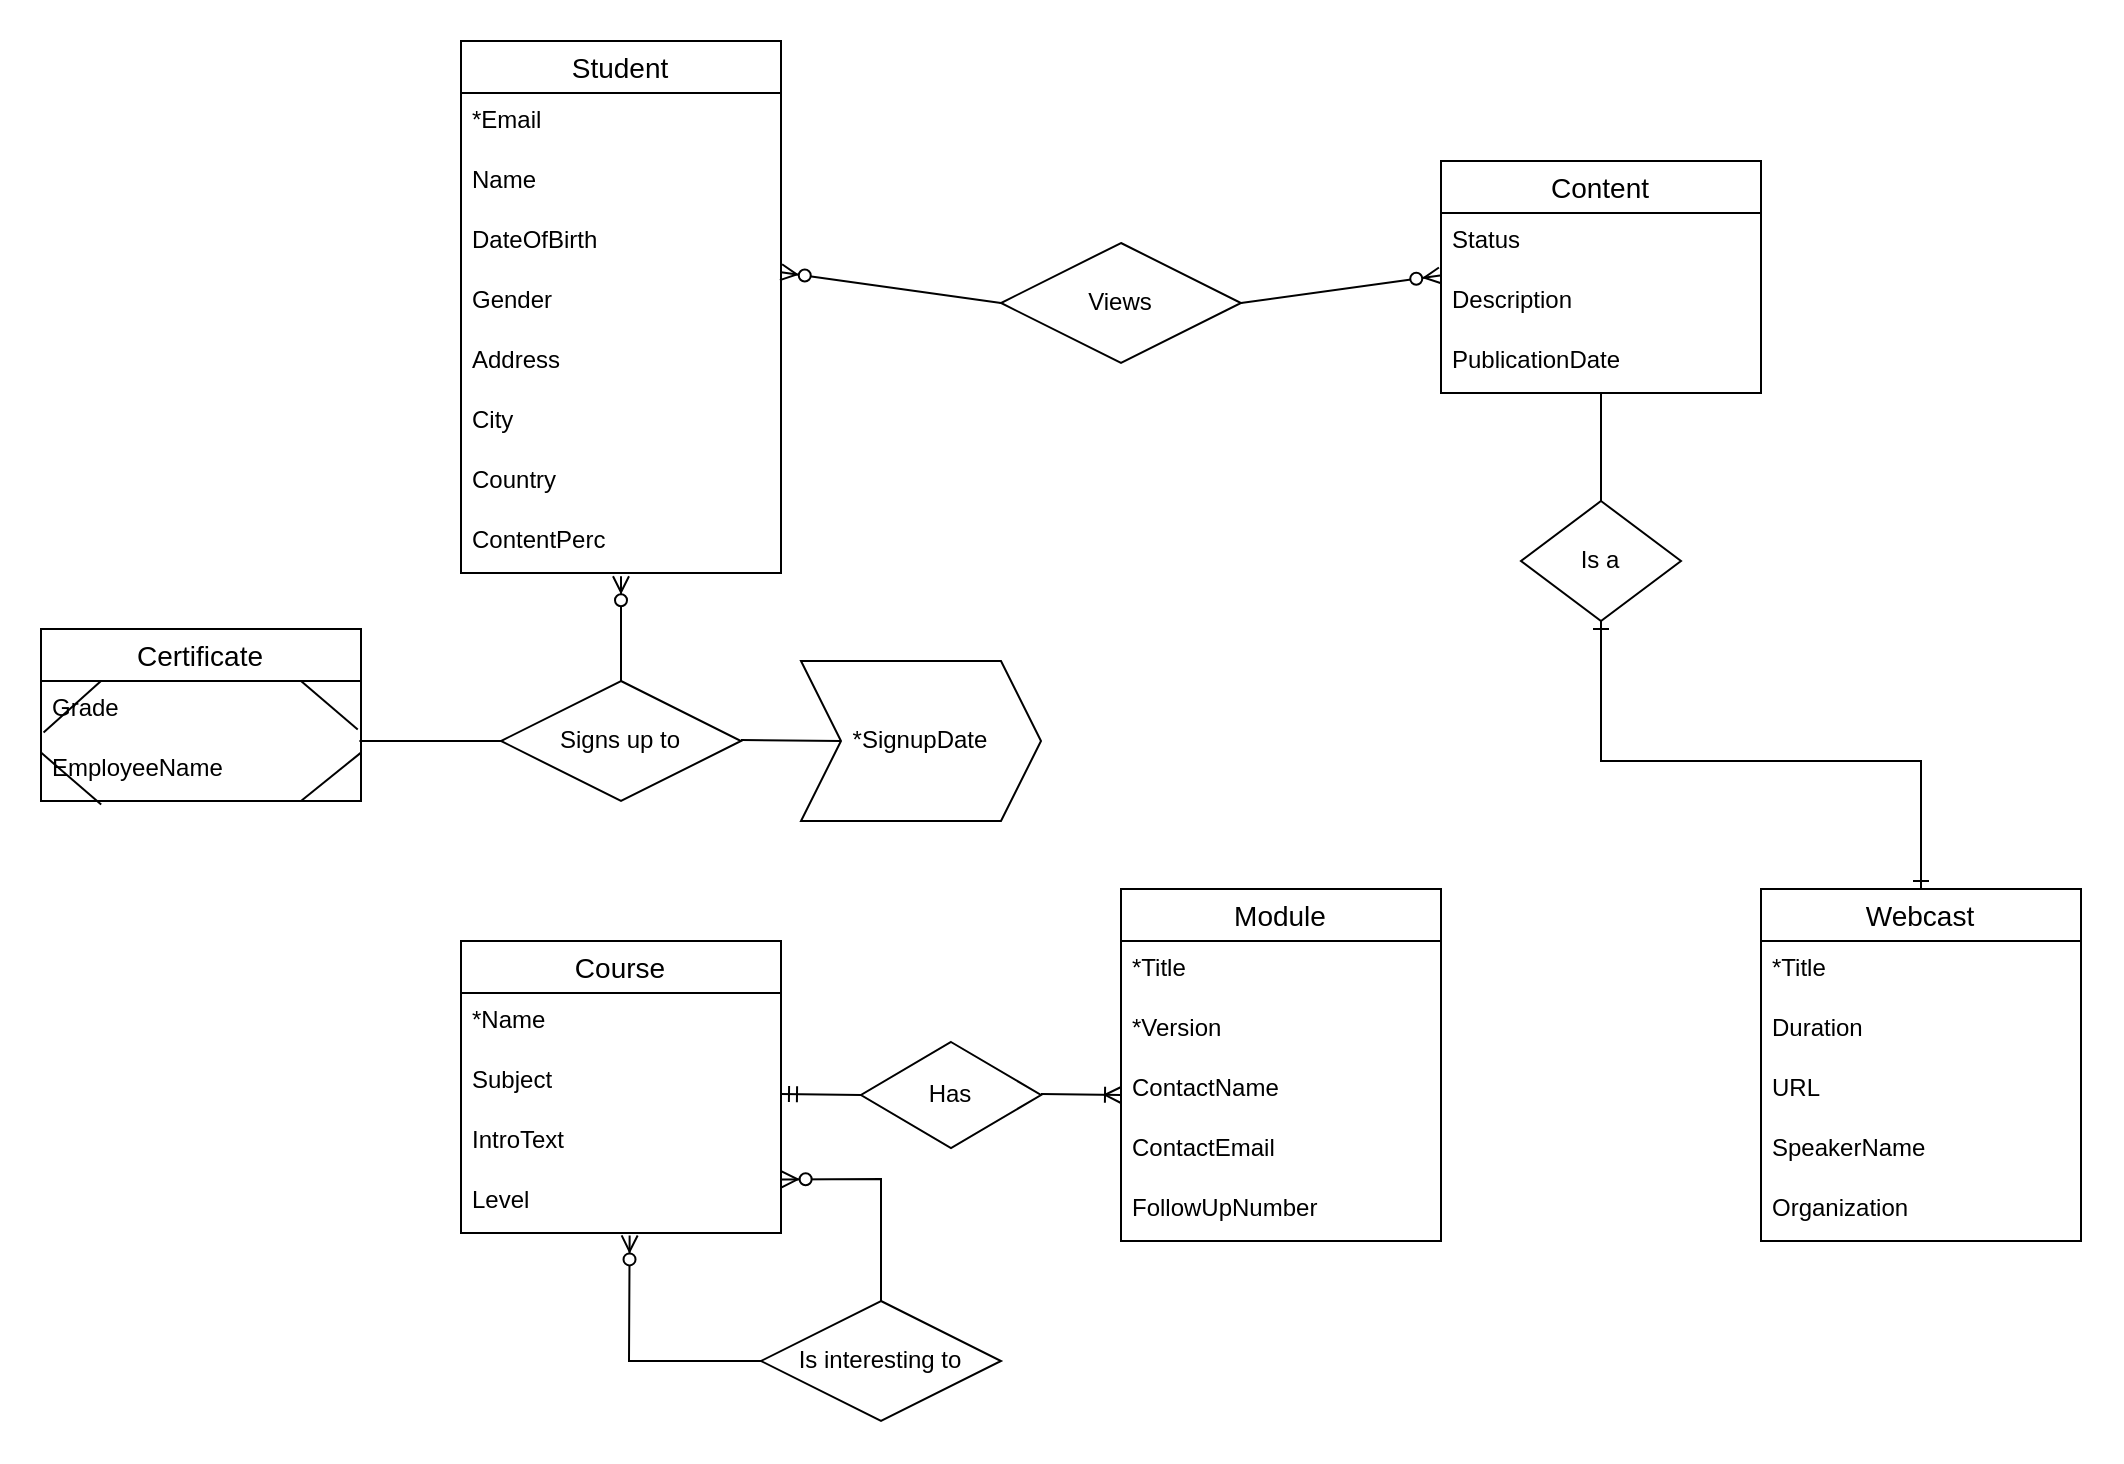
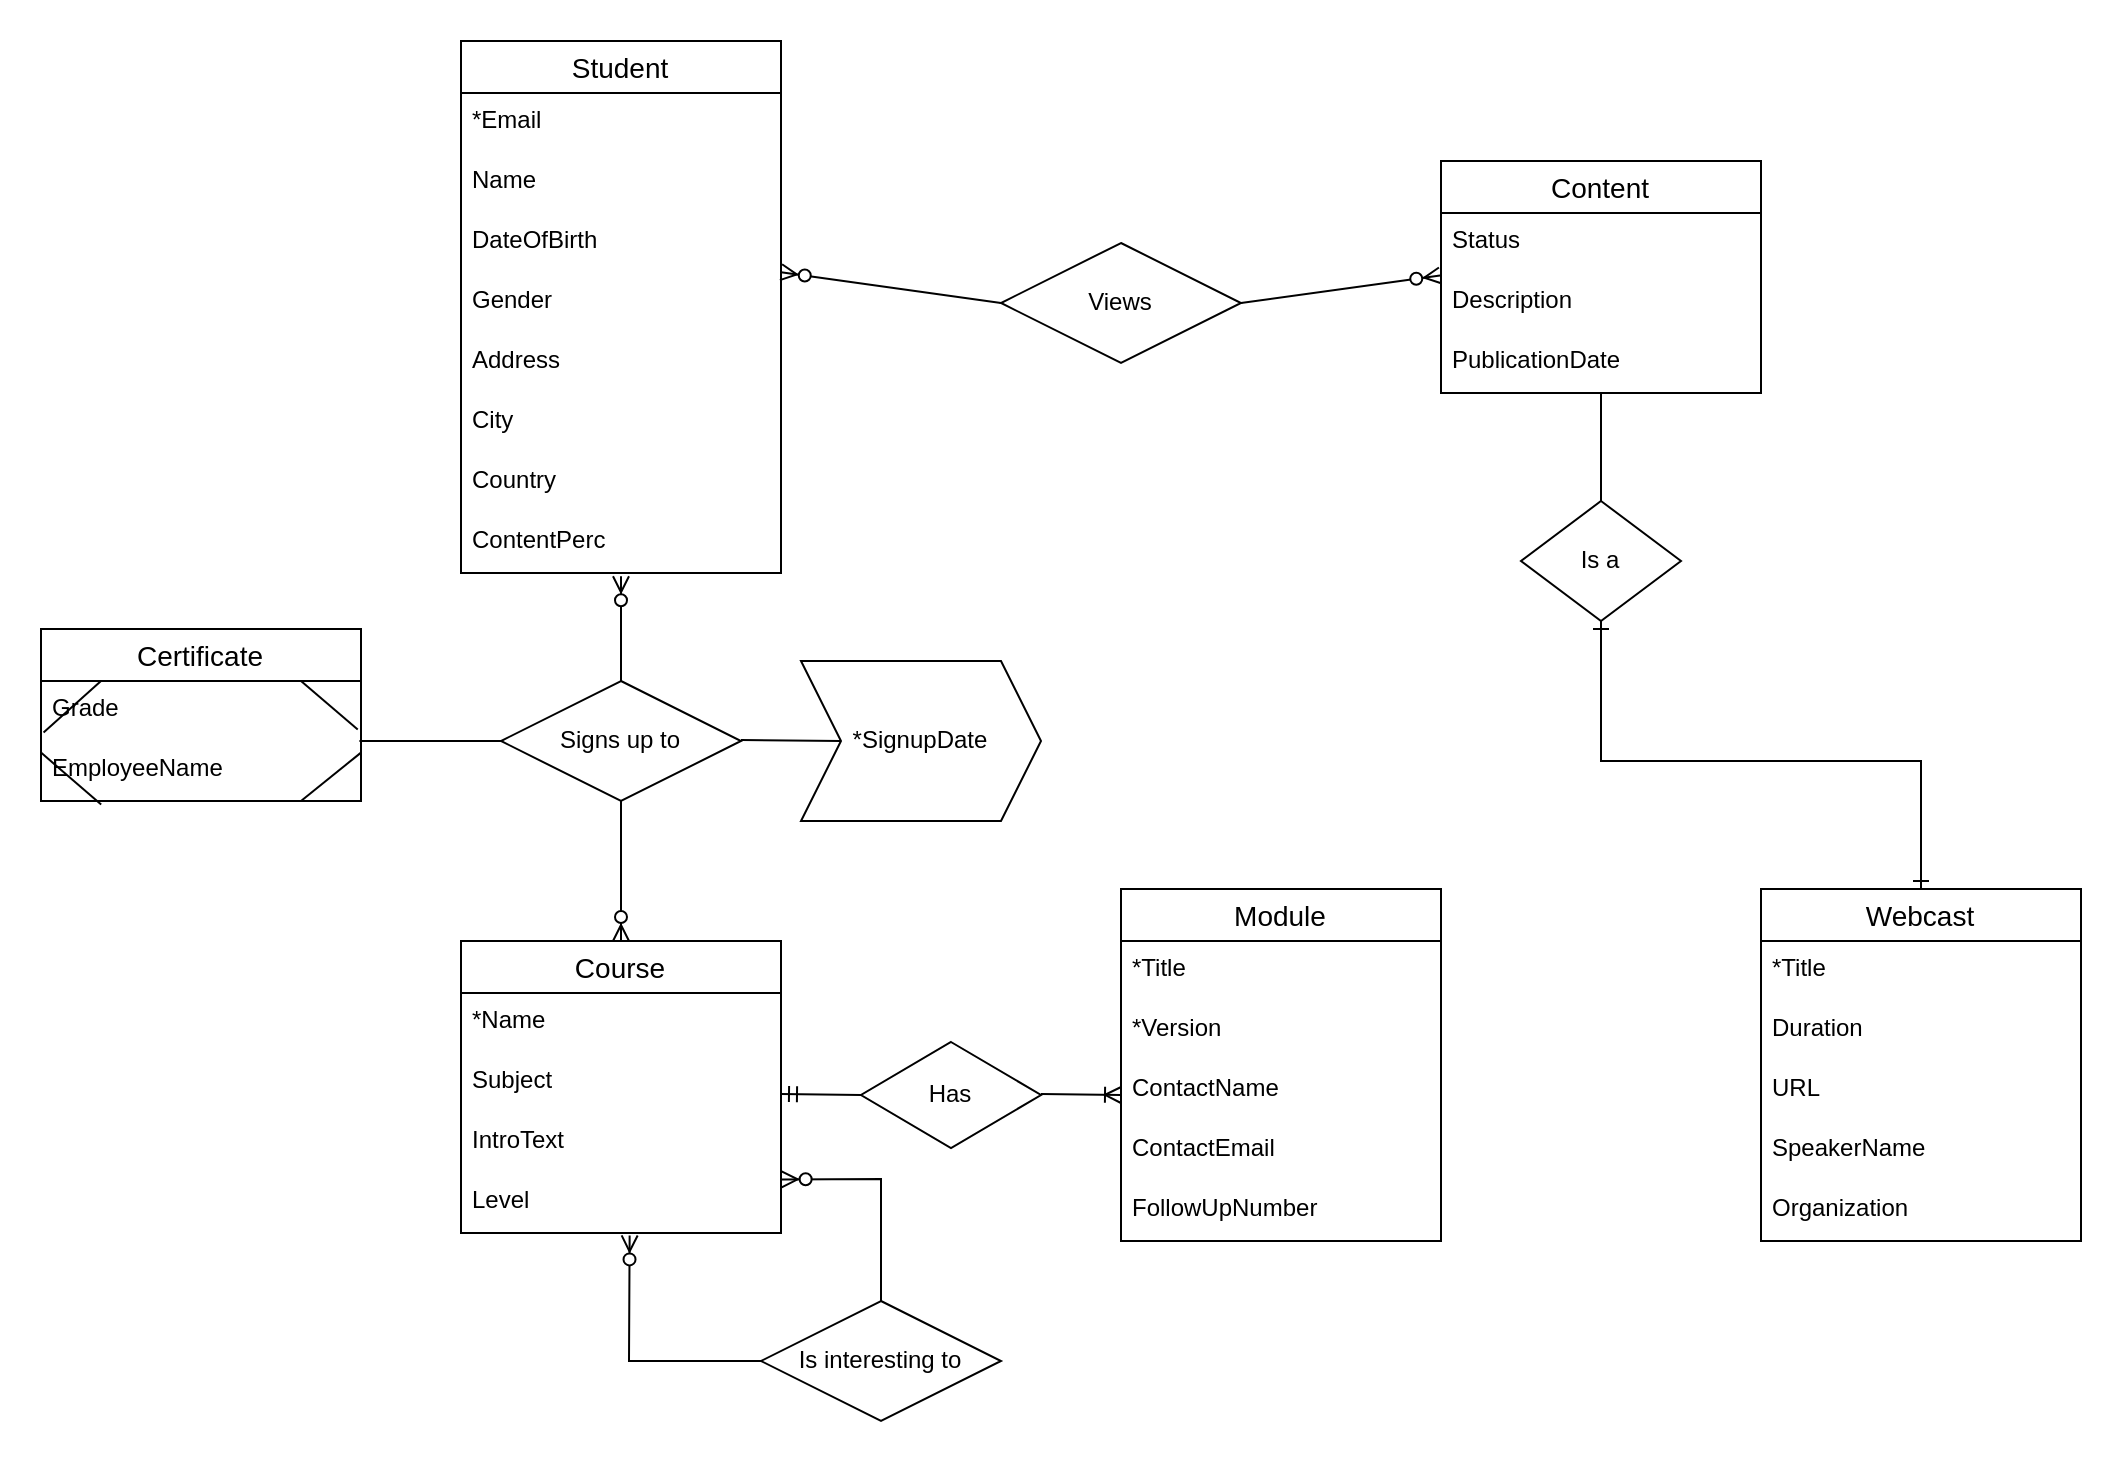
edge "Signs up to" -> "Course": added
